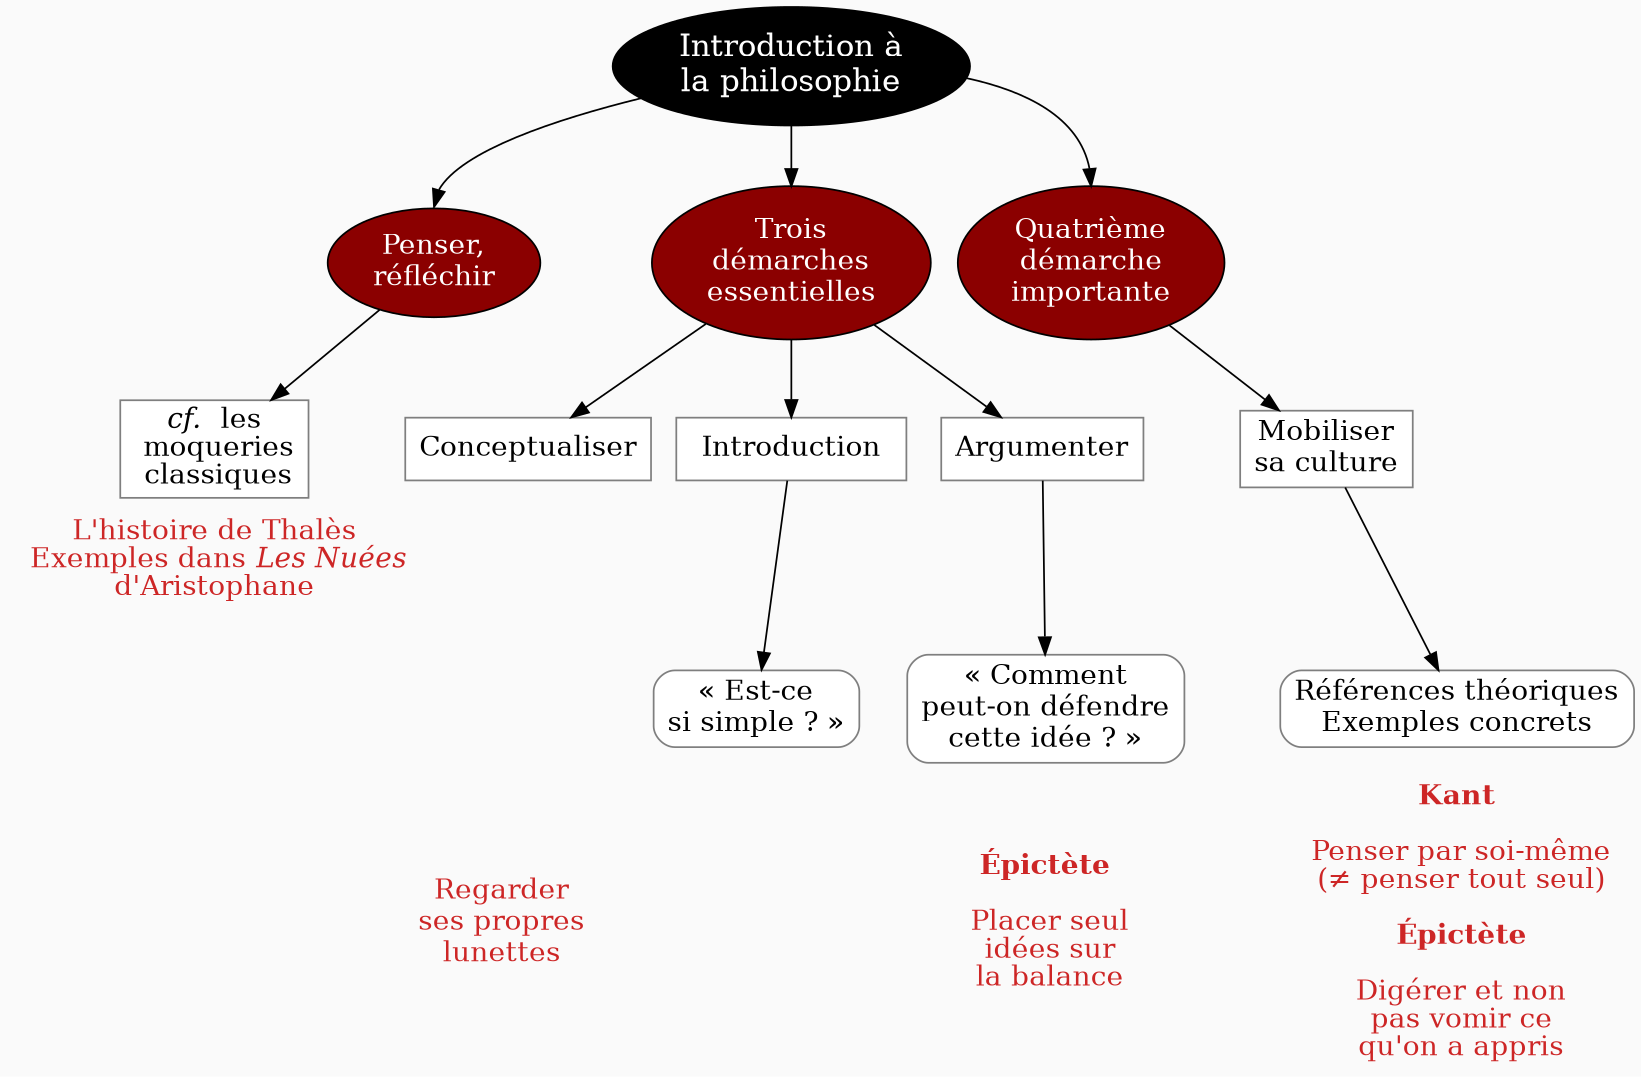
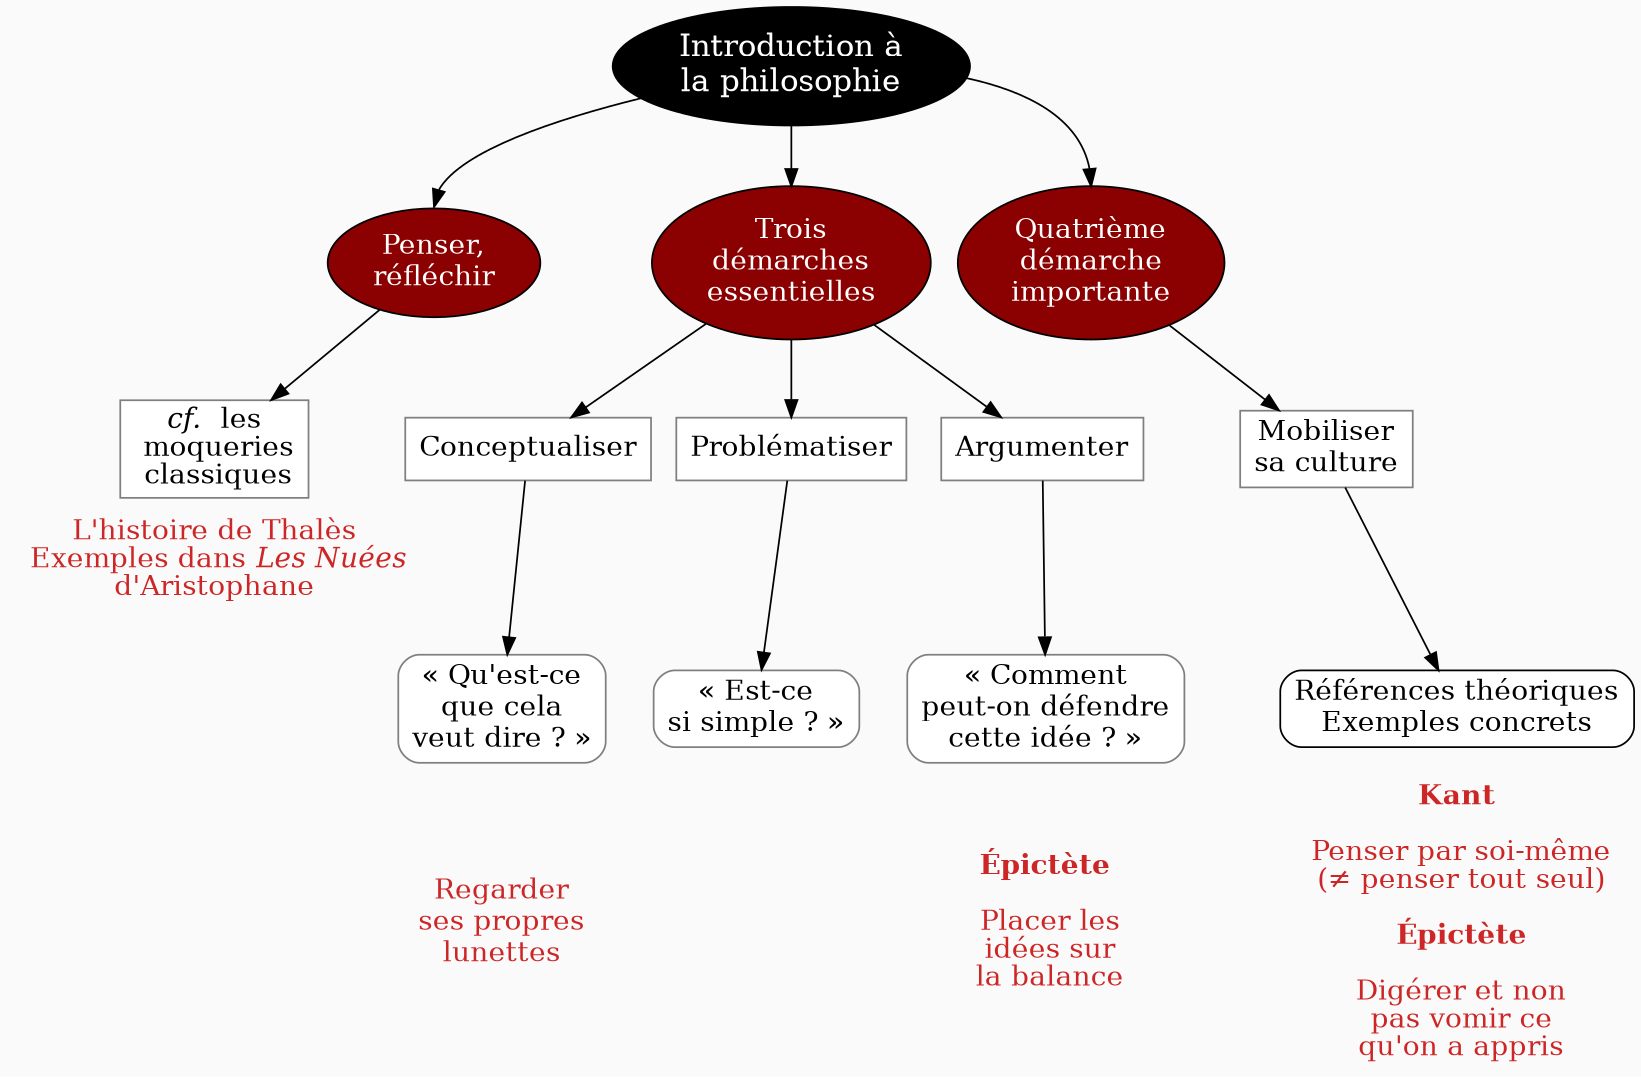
node "Introduction": label "Introduction" -> "Problématiser"
node "« Qu'est-ce que cela veut dire ? »": added
node "Références théoriques Exemples concrets": color grey50 -> black
node "Épictète": text "Placer seul" -> "Placer les"
